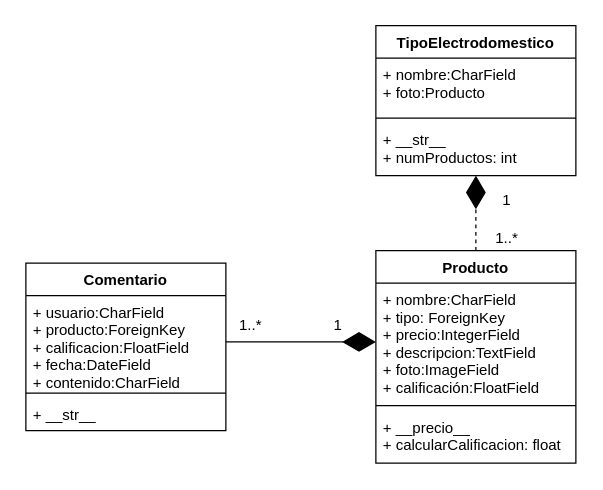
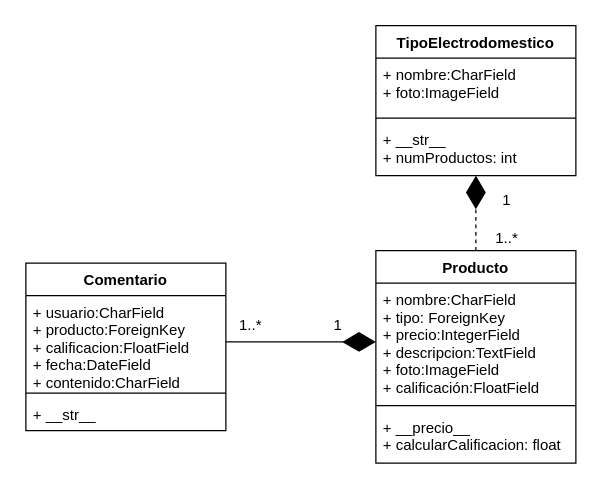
node "+ nombre:CharField + foto:Producto": label "+ nombre:CharField + foto:Producto" -> "+ nombre:CharField + foto:ImageField"
